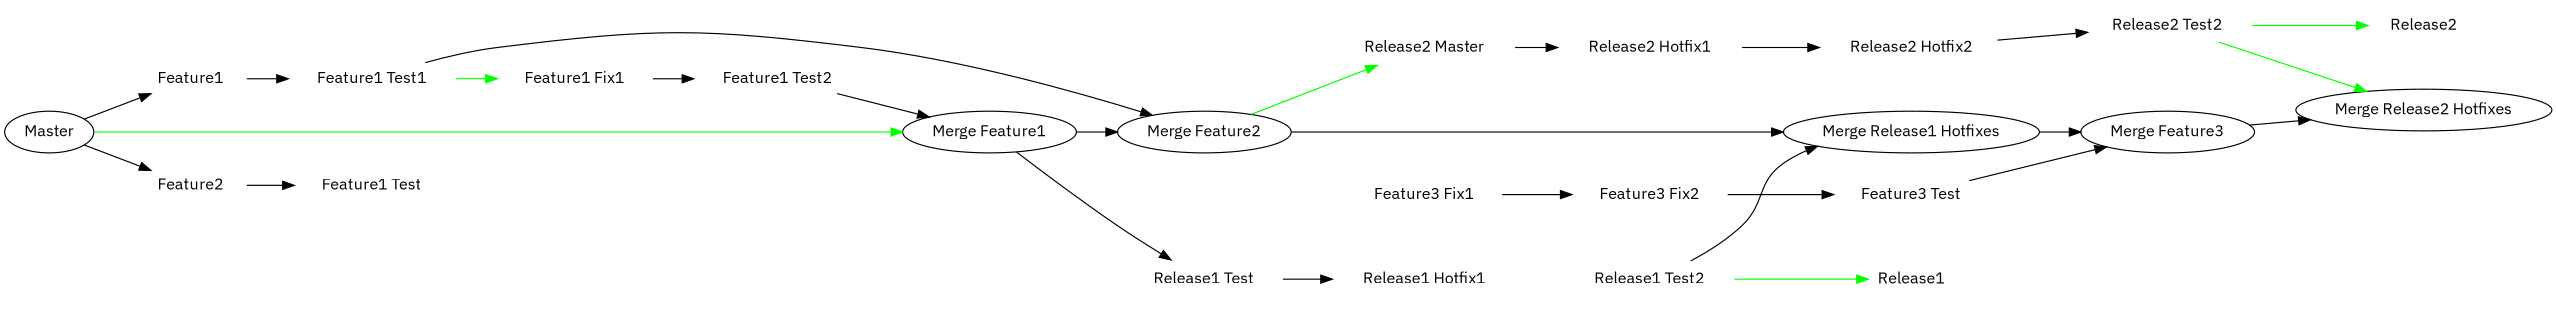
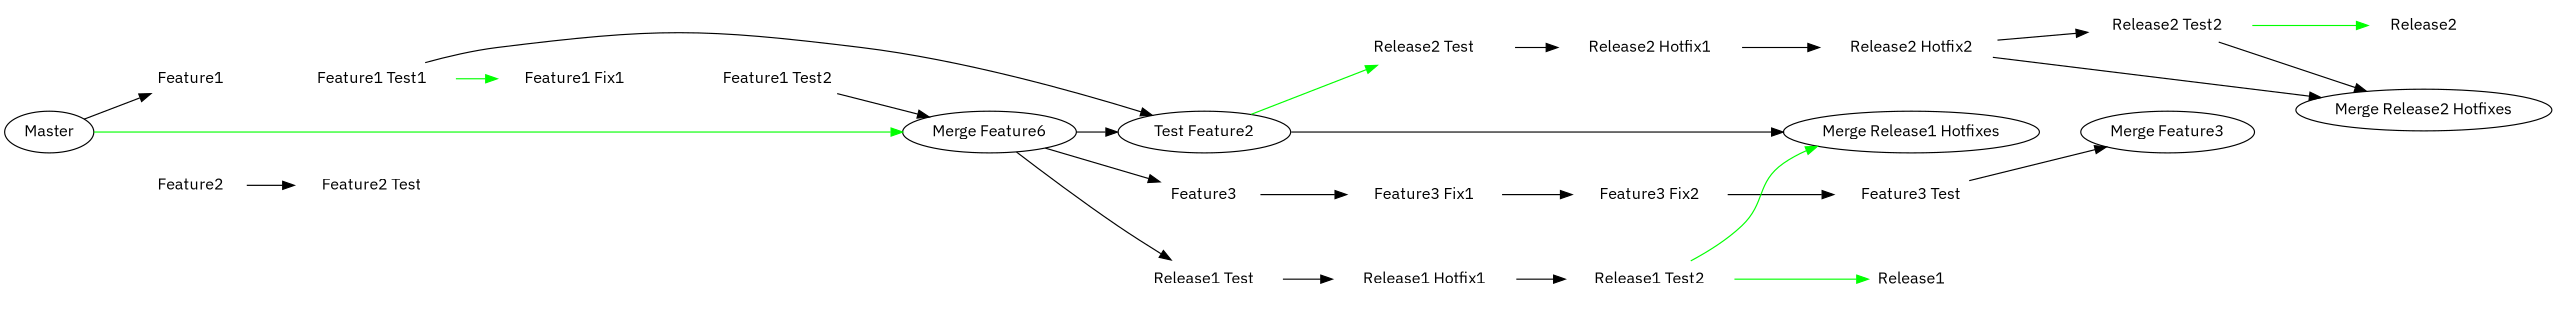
node "Release2 Master": label "Release2 Master" -> "Release2 Test"
edge "Release2 Test2" -> "Merge Release2 Hotfixes": color green -> black
edge "Feature1" -> "Feature1 Test1": removed
edge "Feature1 Fix1" -> "Feature1 Test2": removed
edge "Merge Feature3" -> "Merge Release2 Hotfixes": now "Release2 Hotfix2" -> "Merge Release2 Hotfixes"
node "Merge Feature1": label "Merge Feature1" -> "Merge Feature6"
node "Merge Feature2": label "Merge Feature2" -> "Test Feature2"
edge "Merge Release1 Hotfixes" -> "Merge Feature3": removed
edge "Master" -> "Feature2": removed
node "Feature1 Test": label "Feature1 Test" -> "Feature2 Test"
node "Feature3": added
edge "Release1 Test2" -> "Merge Release1 Hotfixes": color black -> green
edge "Release1 Hotfix1" -> "Release1 Test2": added
